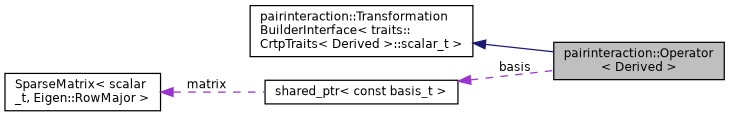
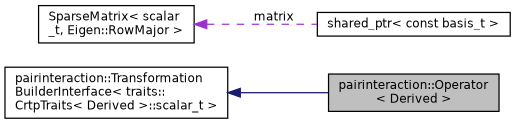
edge "pairinteraction::Operator < Derived >" -> "shared_ptr< const basis_t >": removed, label "basis"
